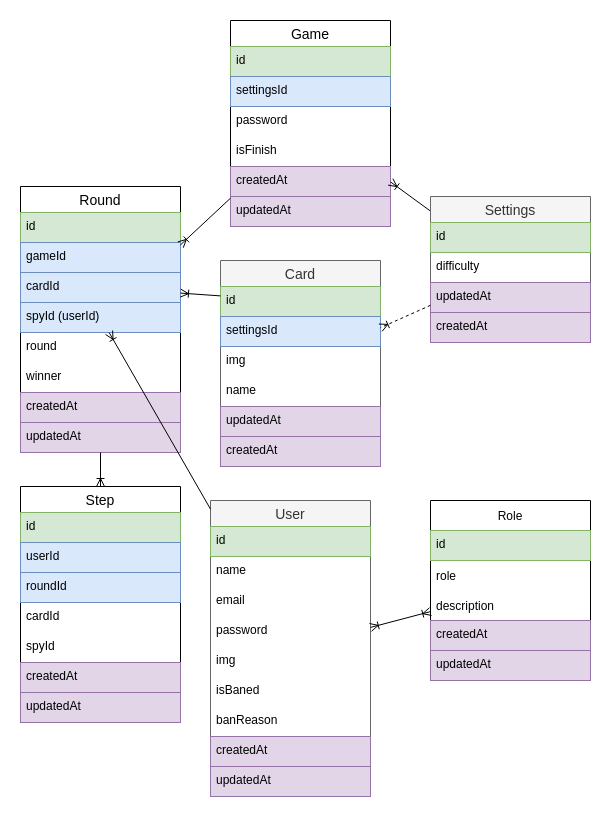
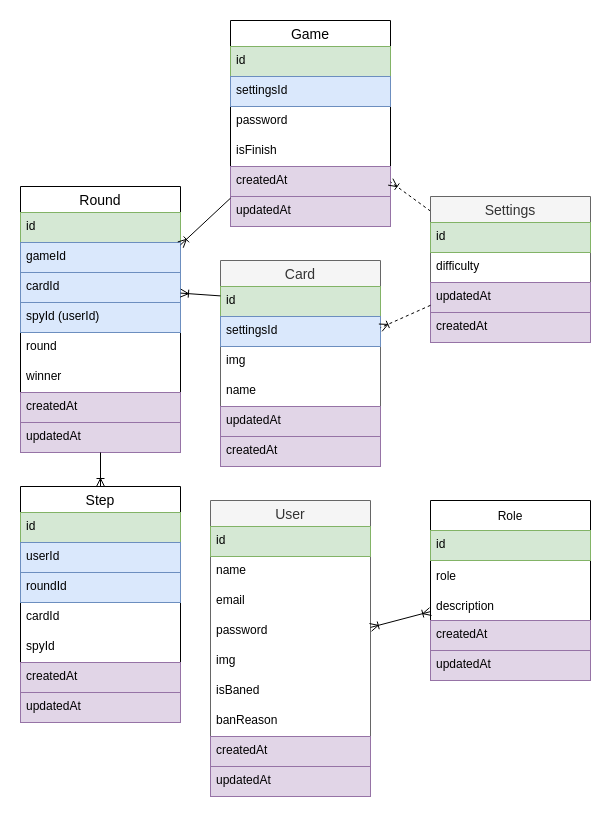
edge "Settings" -> "Game": style solid -> dashed
edge "User" -> "spyId (userId)": removed
